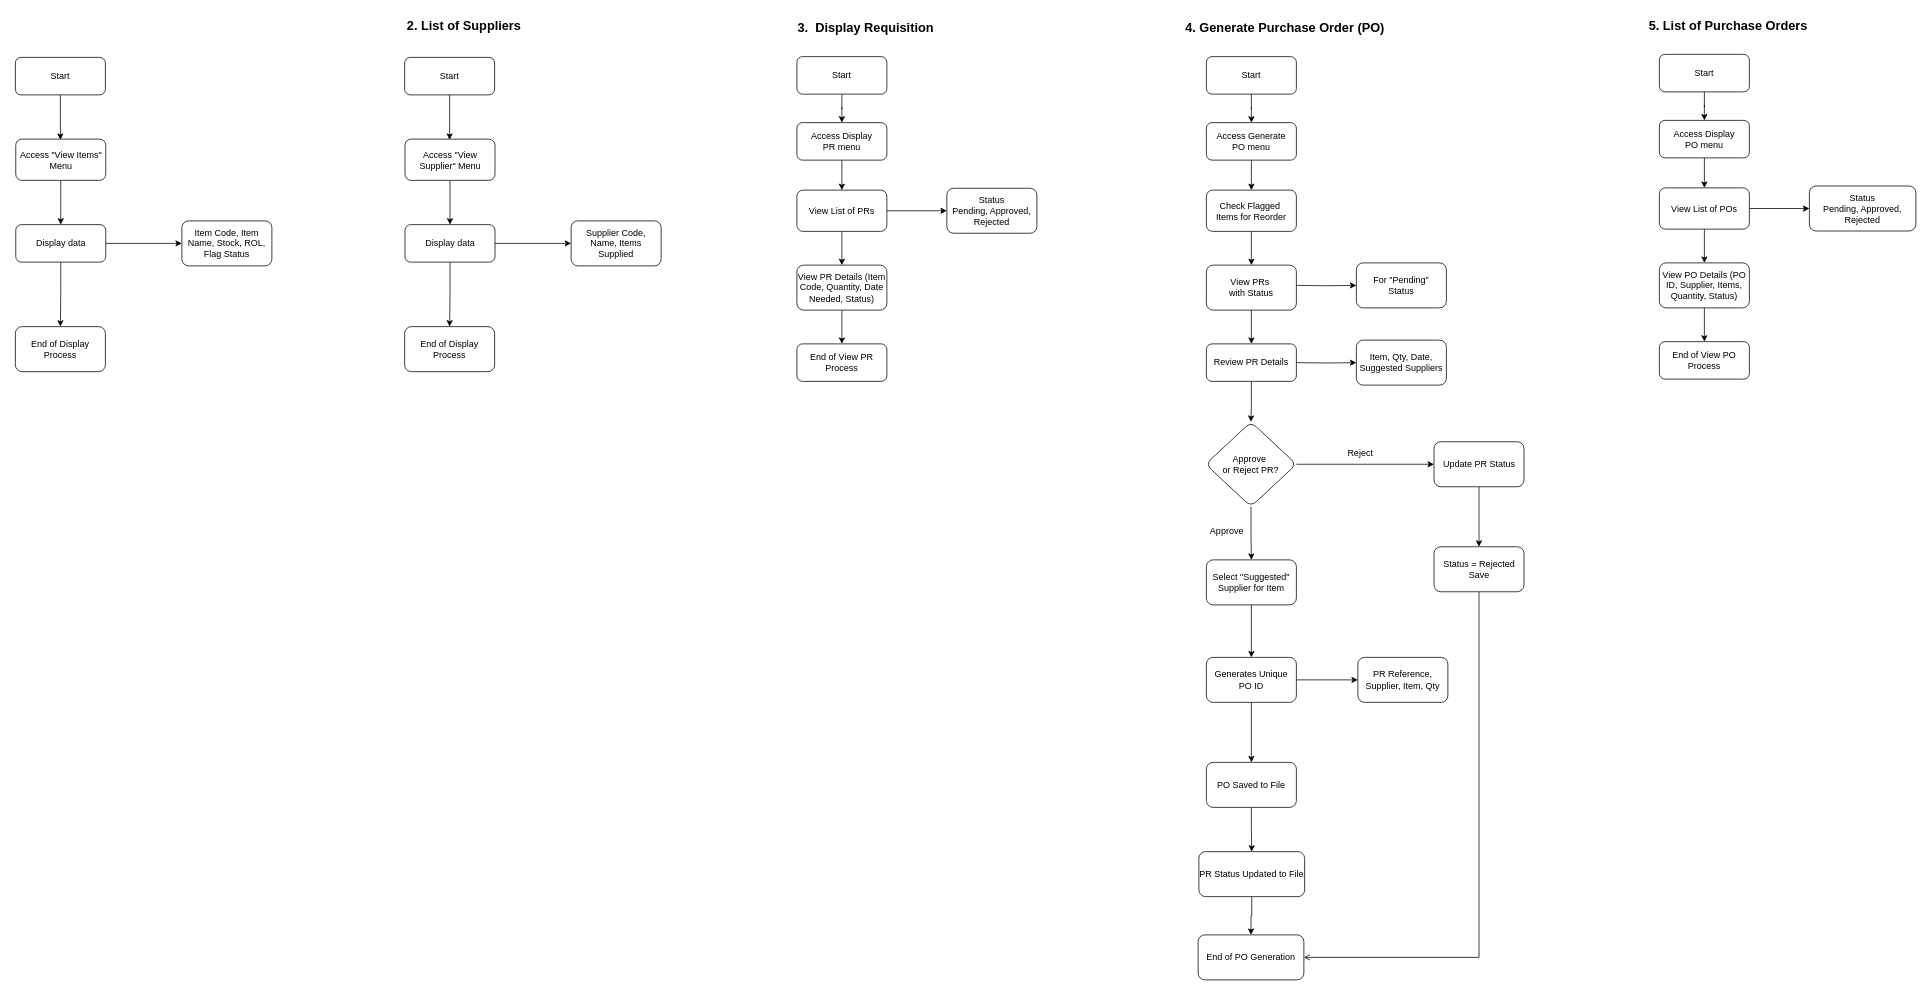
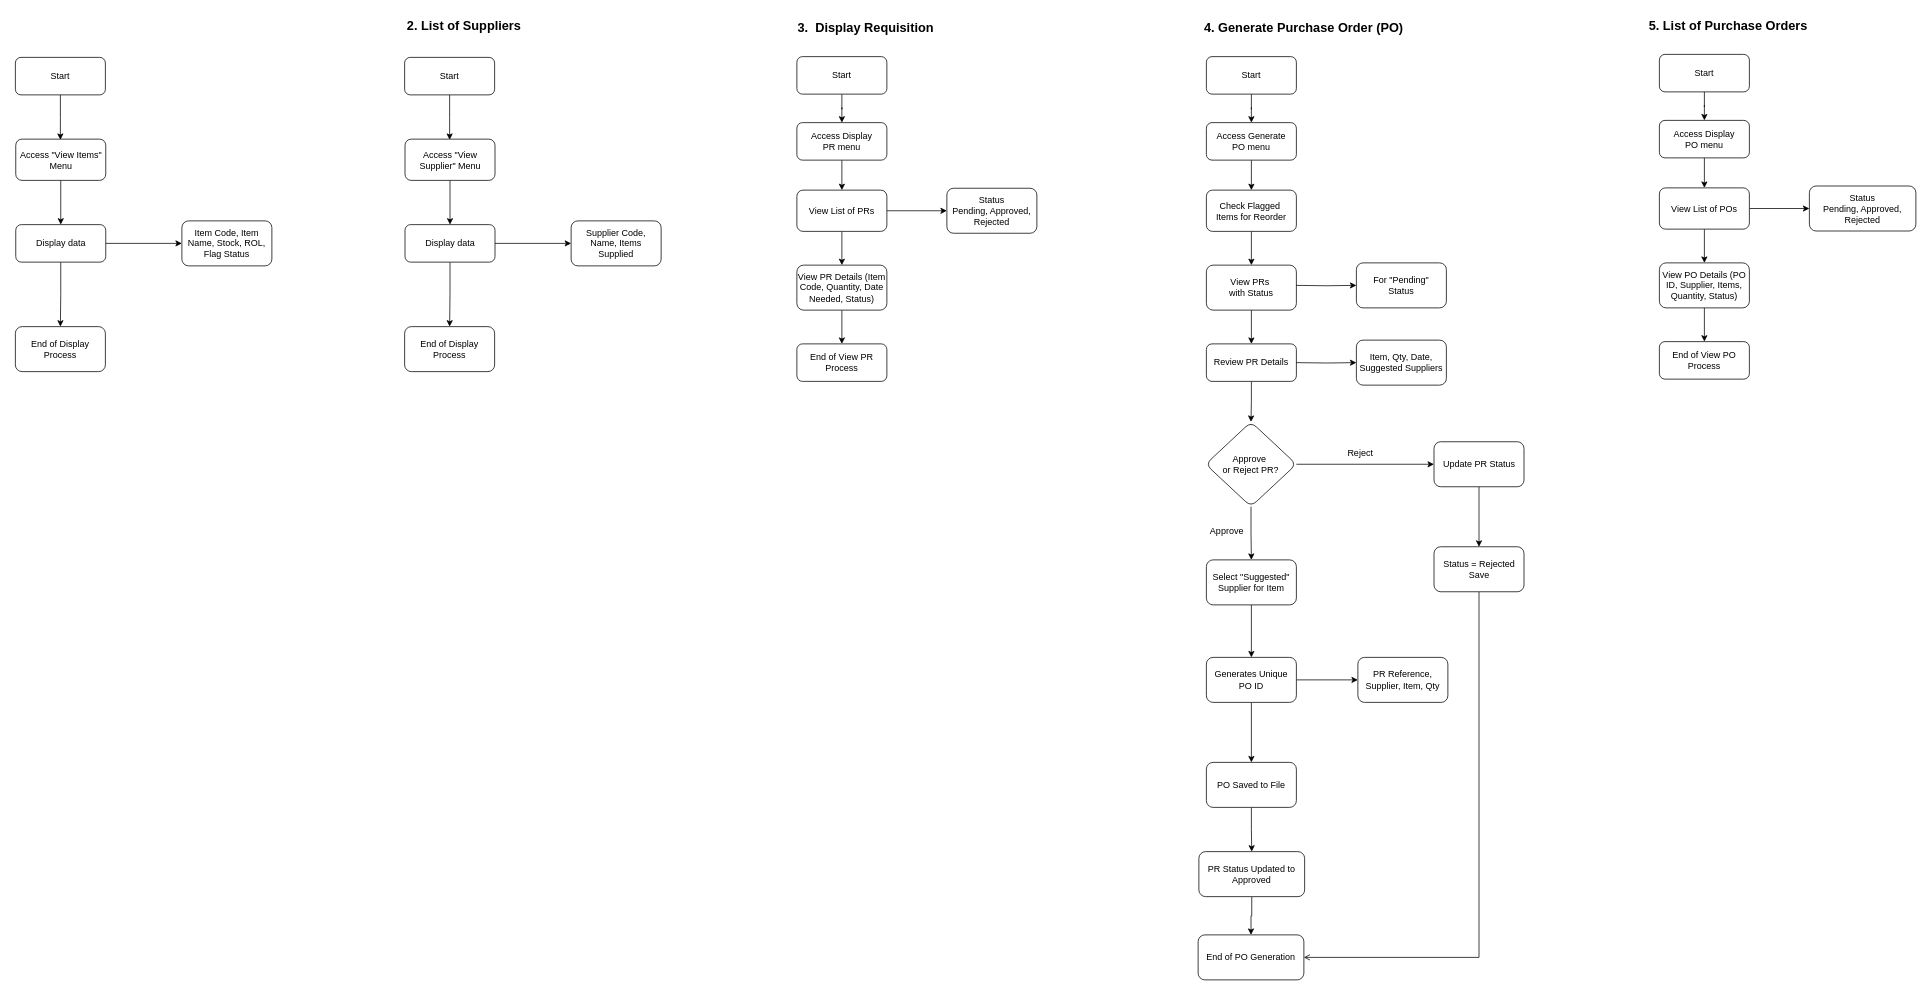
node "4. Generate Purchase Order (PO)": moved (1285, 28) -> (1304, 28)
node "PR Status Updated to File": label "PR Status Updated to File" -> "PR Status Updated to Approved"
